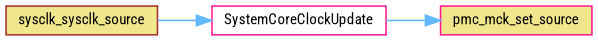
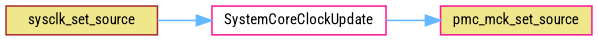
node "sysclk_sysclk_source": label "sysclk_sysclk_source" -> "sysclk_set_source"
